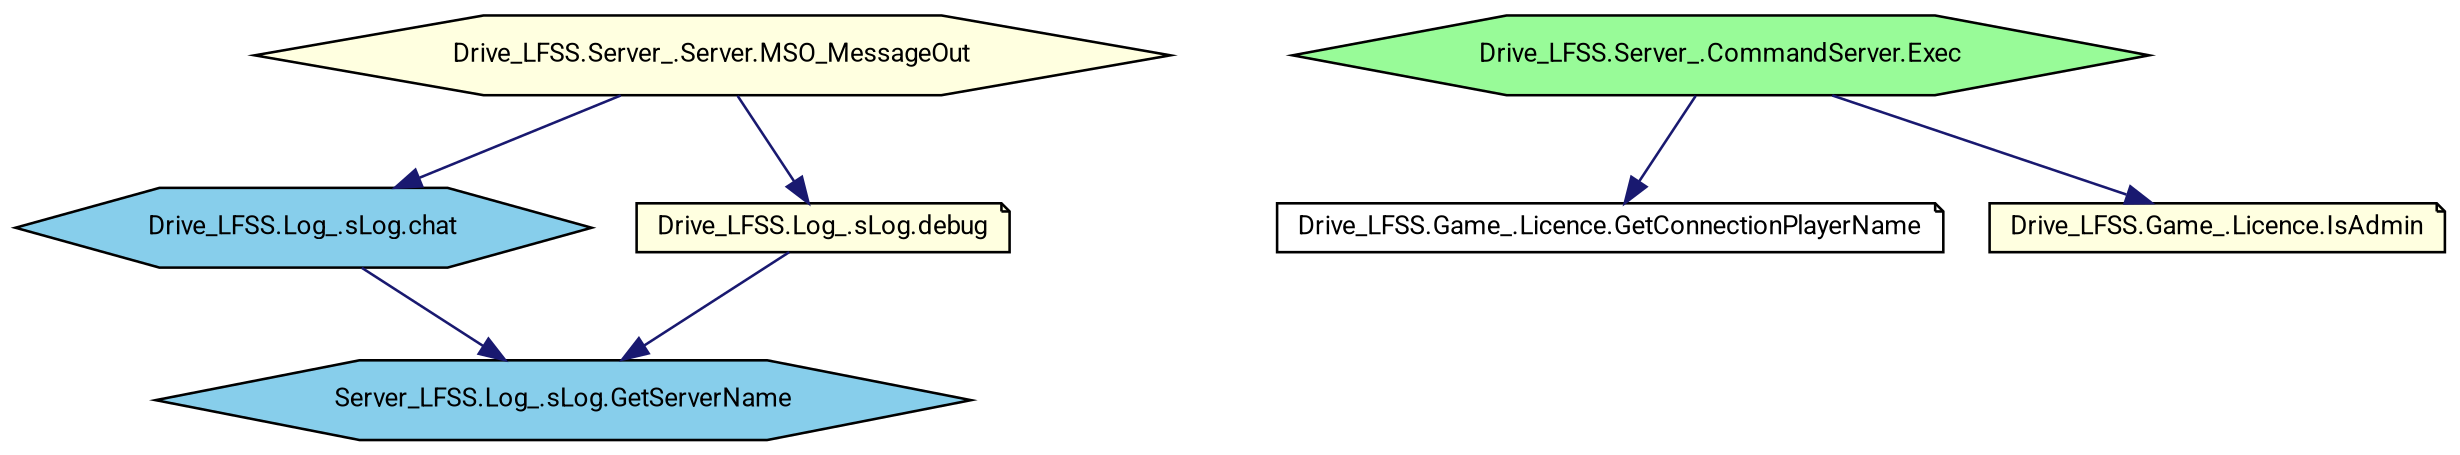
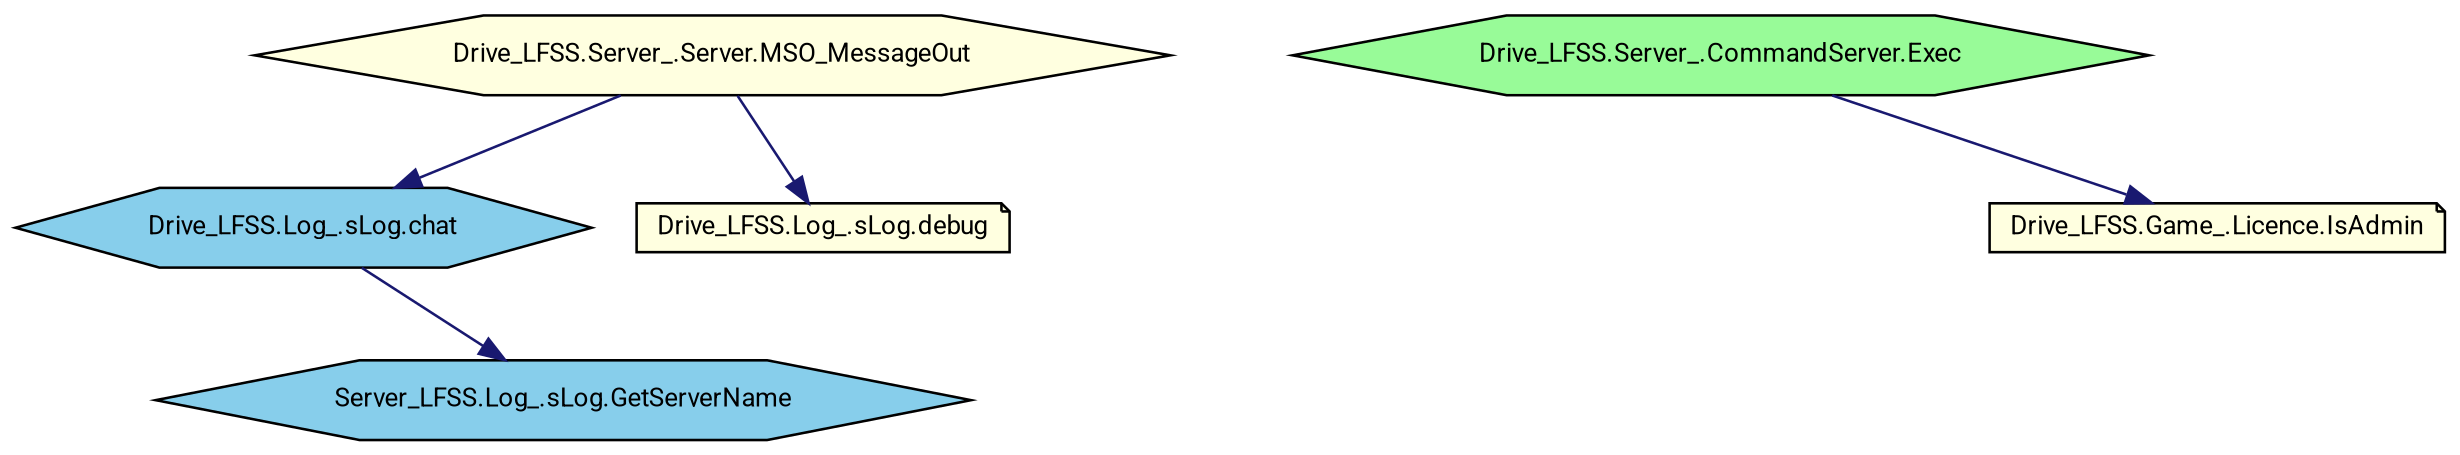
node "Drive_LFSS.Game_.Licence.GetConnectionPlayerName": removed
edge "Drive_LFSS.Log_.sLog.debug" -> "Server_LFSS.Log_.sLog.GetServerName": removed
